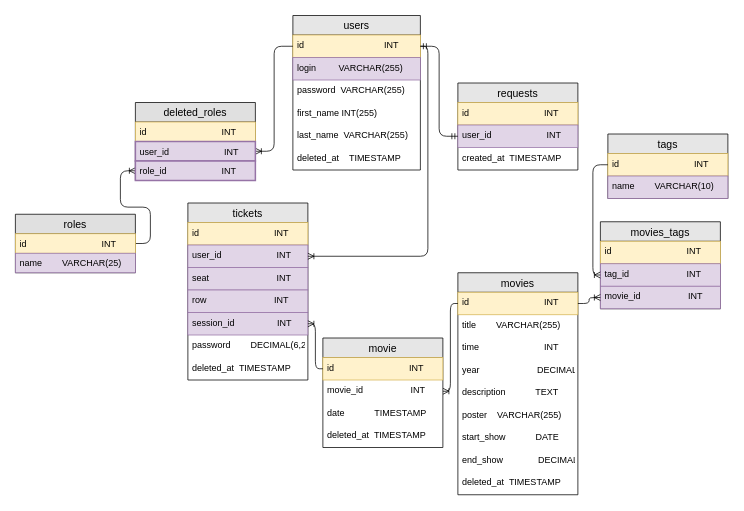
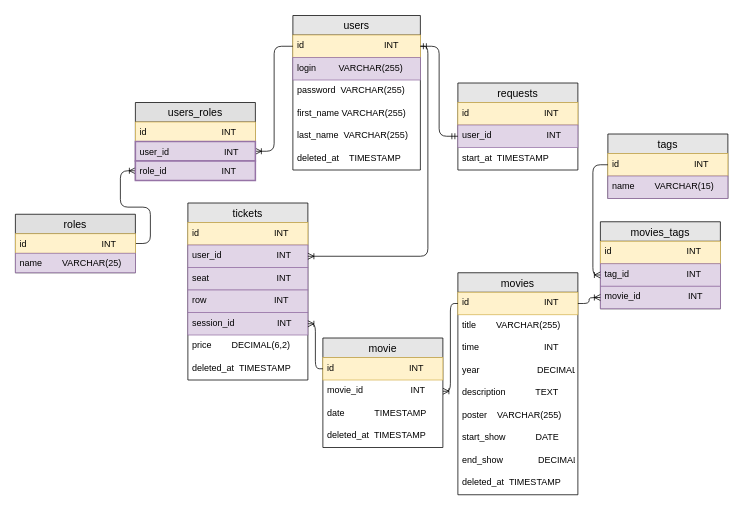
node "deleted_roles": label "deleted_roles" -> "users_roles"
node "first_name INT(255)": label "first_name INT(255)" -> "first_name VARCHAR(255)"
node "created_at TIMESTAMP": label "created_at TIMESTAMP" -> "start_at TIMESTAMP"
node "name VARCHAR(10)": label "name VARCHAR(10)" -> "name VARCHAR(15)"
node "password DECIMAL(6,2)": label "password DECIMAL(6,2)" -> "price DECIMAL(6,2)"
